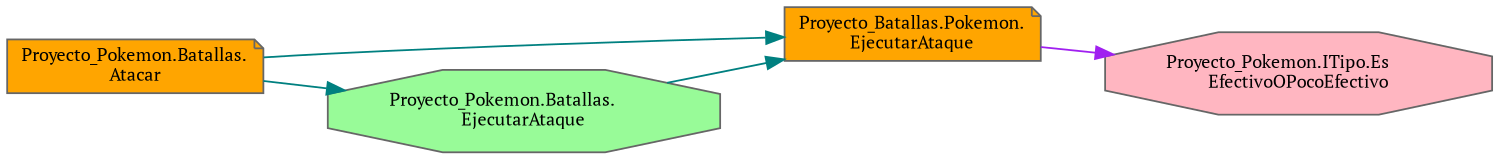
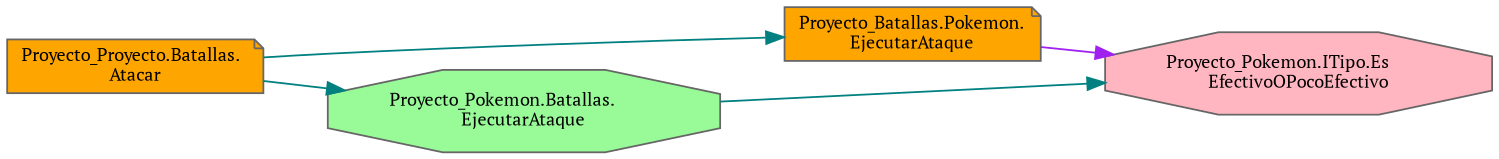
node "Proyecto_Pokemon.Batallas. Atacar": label "Proyecto_Pokemon.Batallas. Atacar" -> "Proyecto_Proyecto.Batallas. Atacar"
edge "Proyecto_Pokemon.Batallas. EjecutarAtaque" -> "Proyecto_Batallas.Pokemon. EjecutarAtaque": now "Proyecto_Pokemon.Batallas. EjecutarAtaque" -> "Proyecto_Pokemon.ITipo.Es EfectivoOPocoEfectivo"
